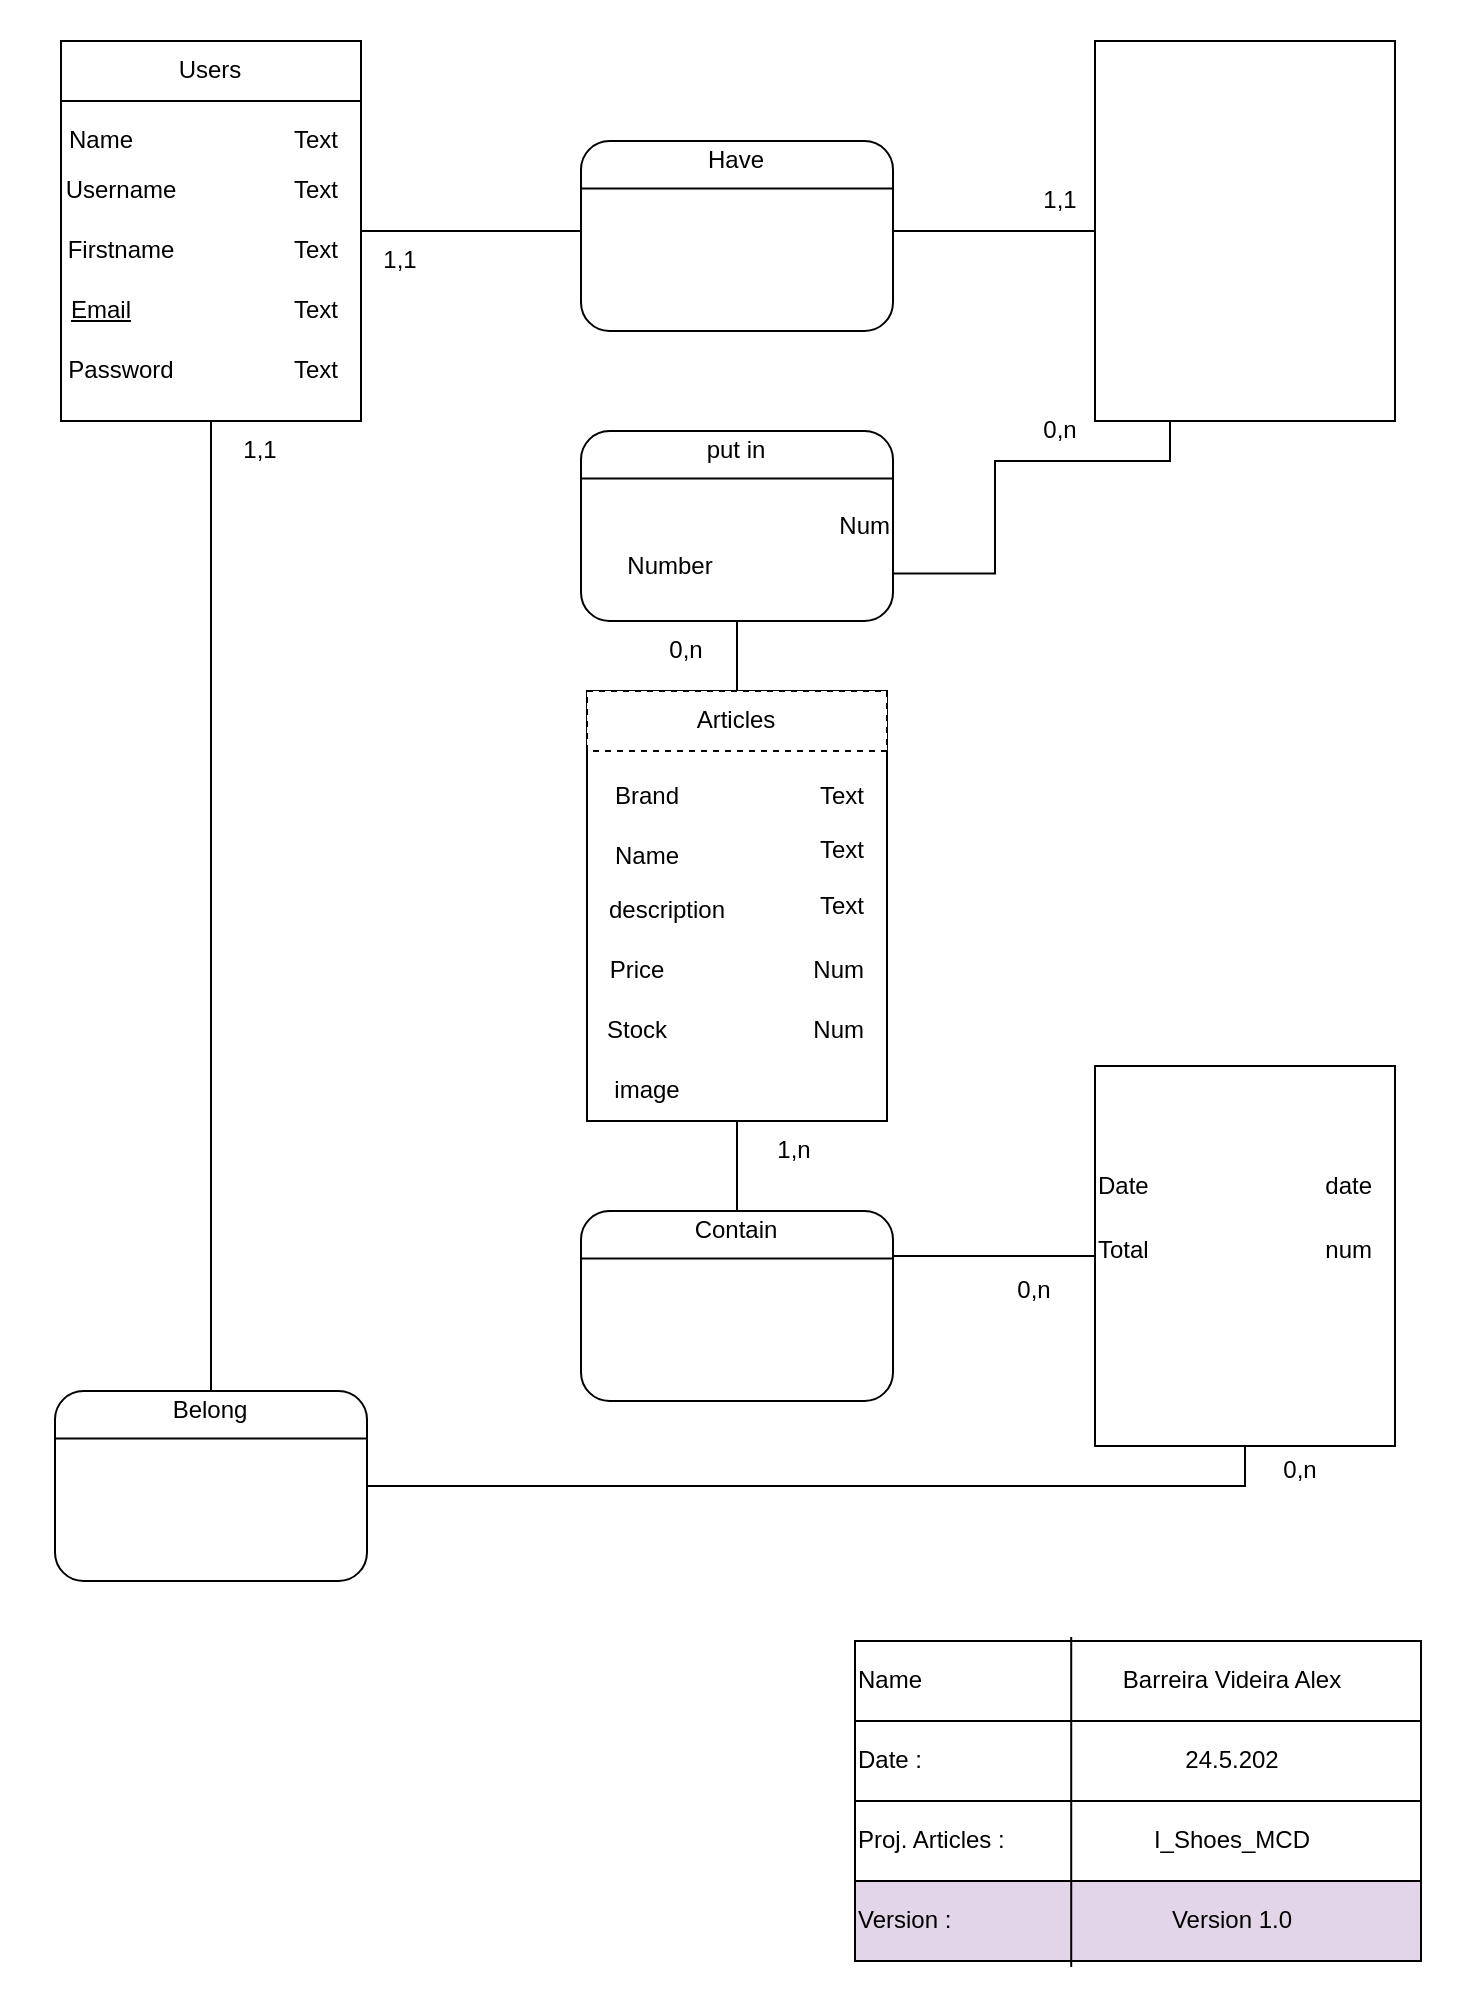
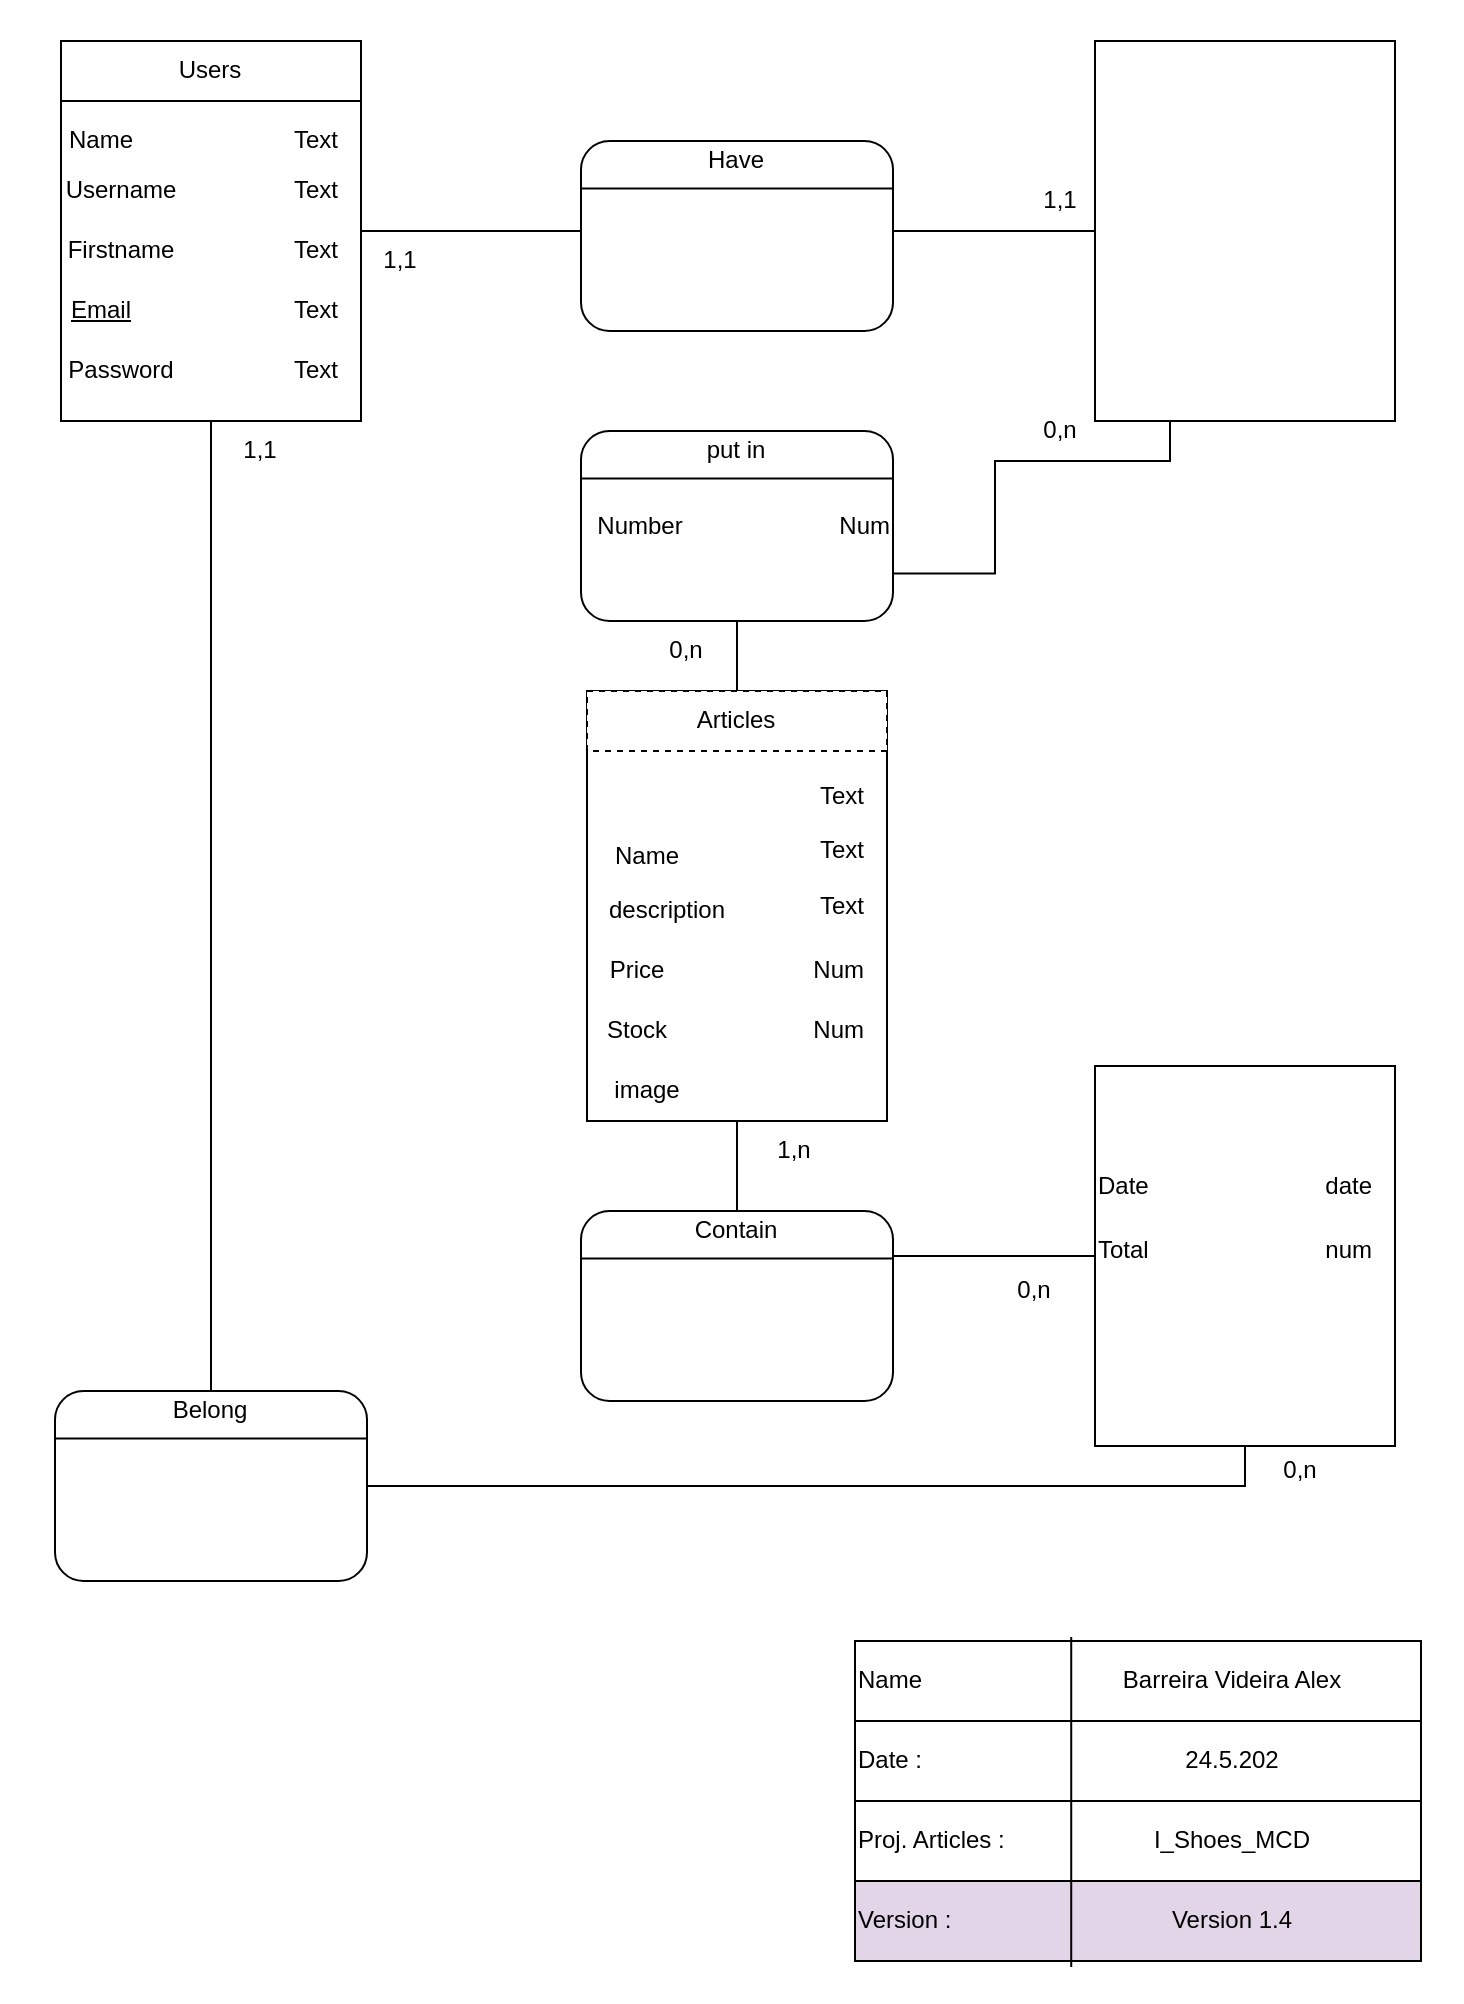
node "Number": moved (671, 566) -> (641, 526)
node "Brand": removed
node "Version 1.0": label "Version 1.0" -> "Version 1.4"
